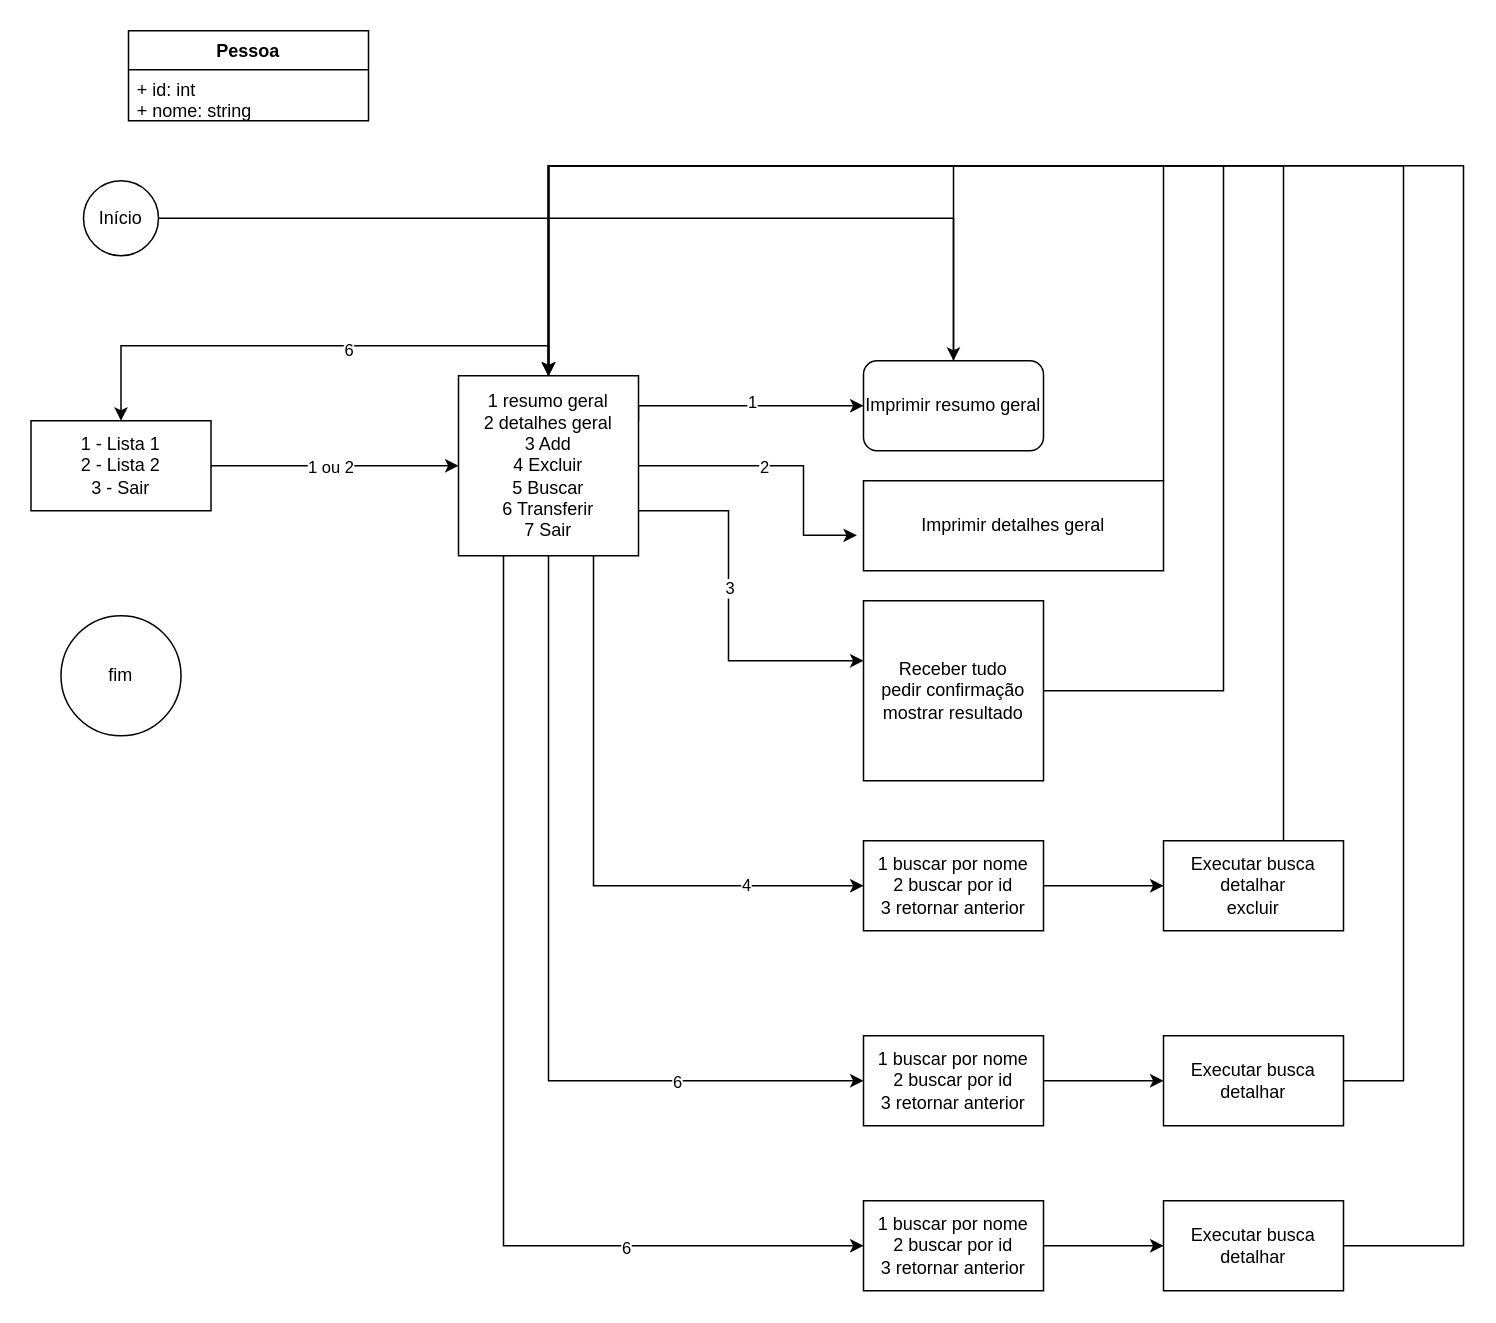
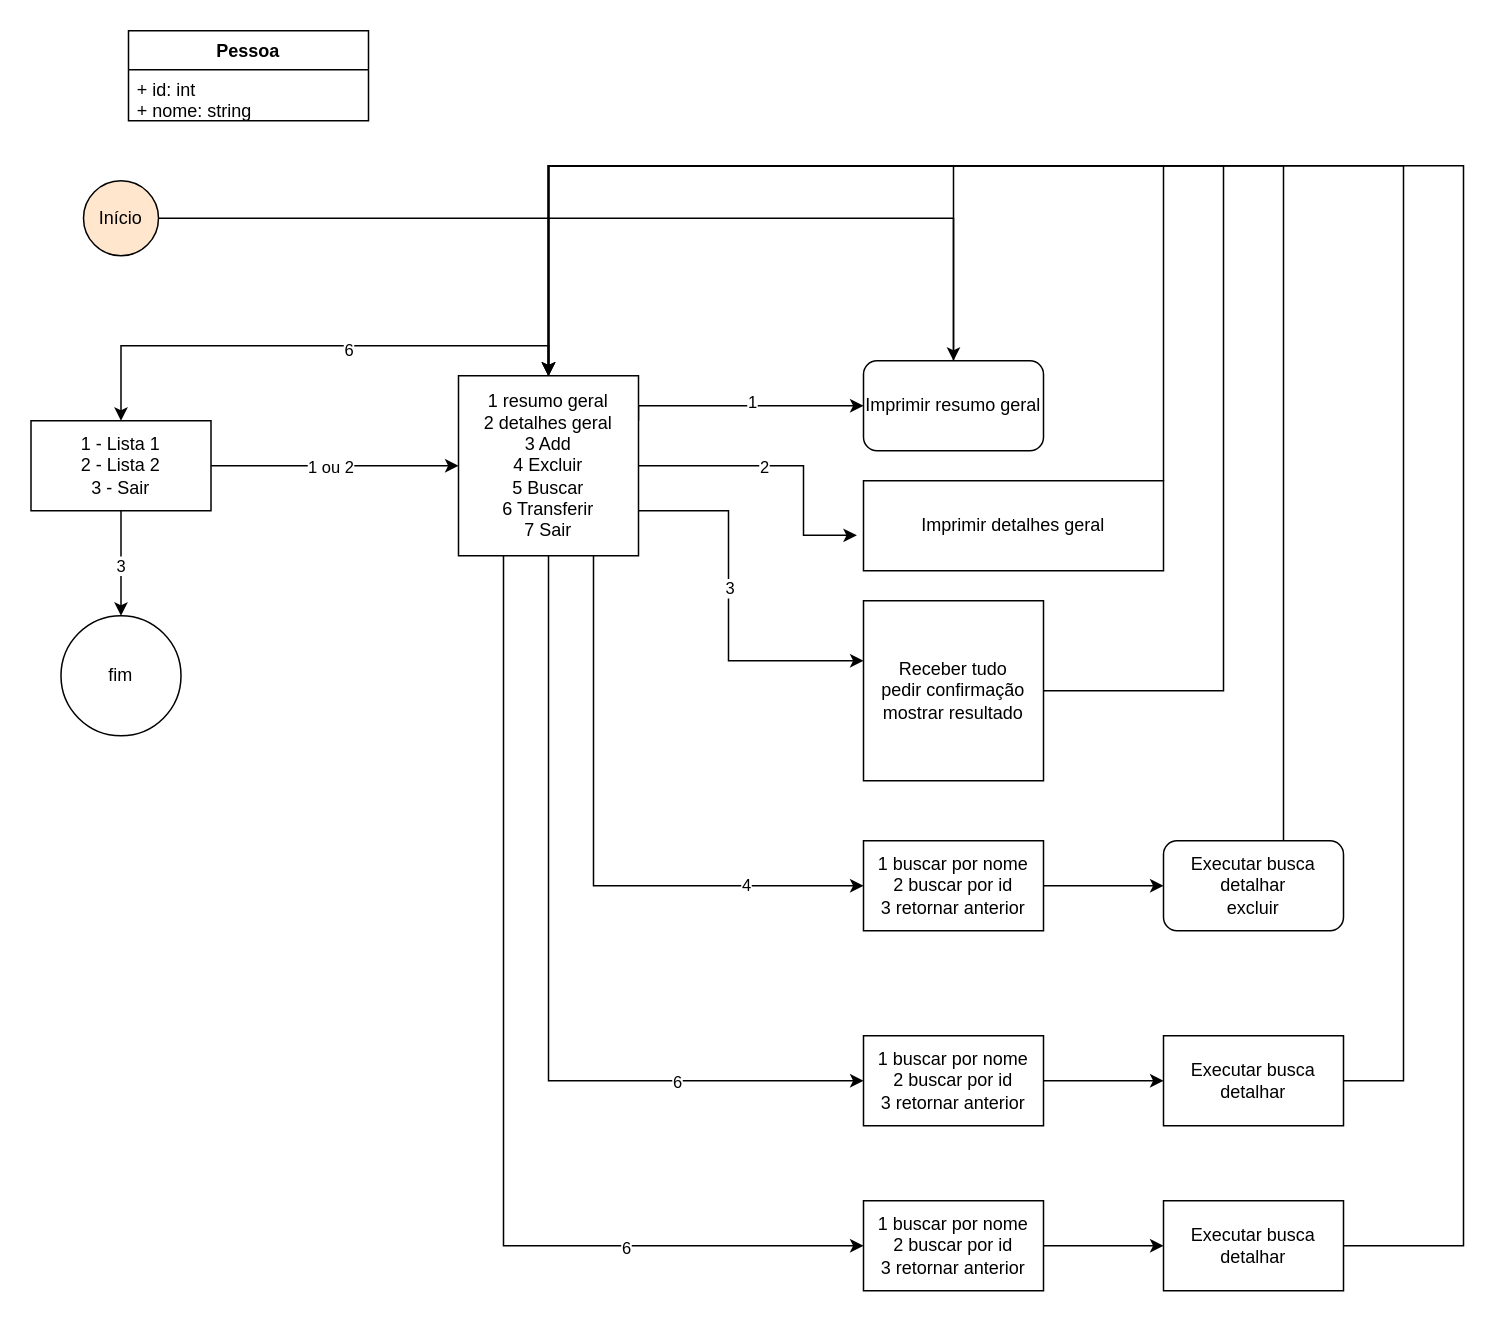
node "Início": fillcolor #ffffff -> #ffe6cc
edge "1 - Lista 1 2 - Lista 2 3 - Sair" -> "fim": added, label "3"
node "Executar busca detalhar excluir": shape rectangle -> rounded rectangle
